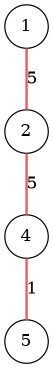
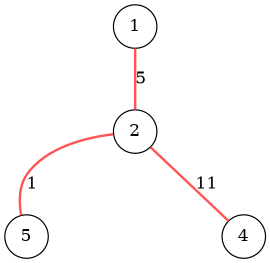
edge "2" -- "4": label "5" -> "11"
edge "4" -- "5": now "2" -- "5"
